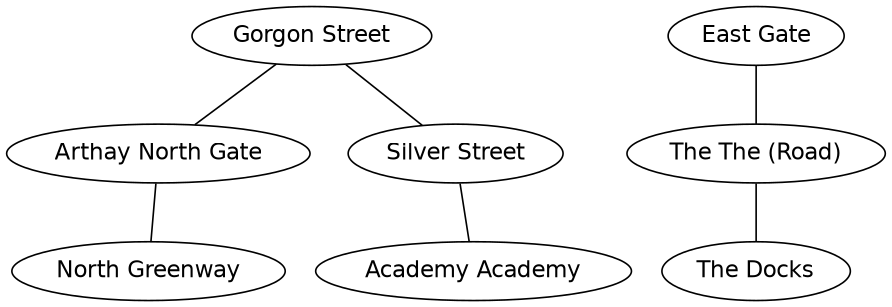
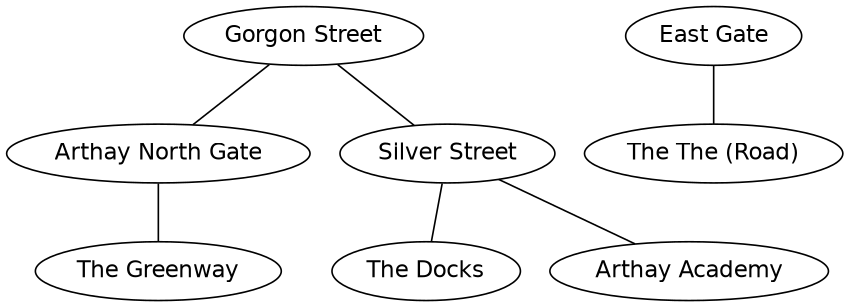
edge "The The (Road)" -- "The Docks": now "Silver Street" -- "The Docks"
node "North Greenway": label "North Greenway" -> "The Greenway"
node "Academy Academy": label "Academy Academy" -> "Arthay Academy"
